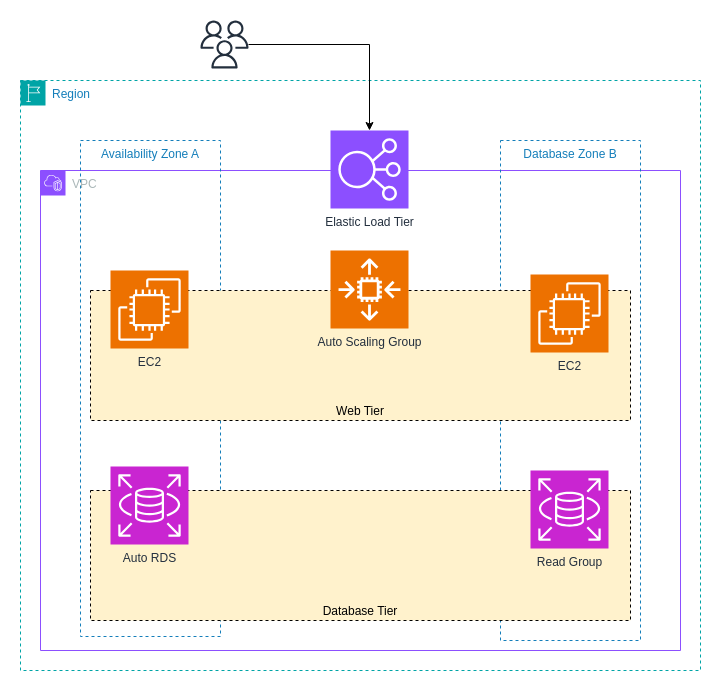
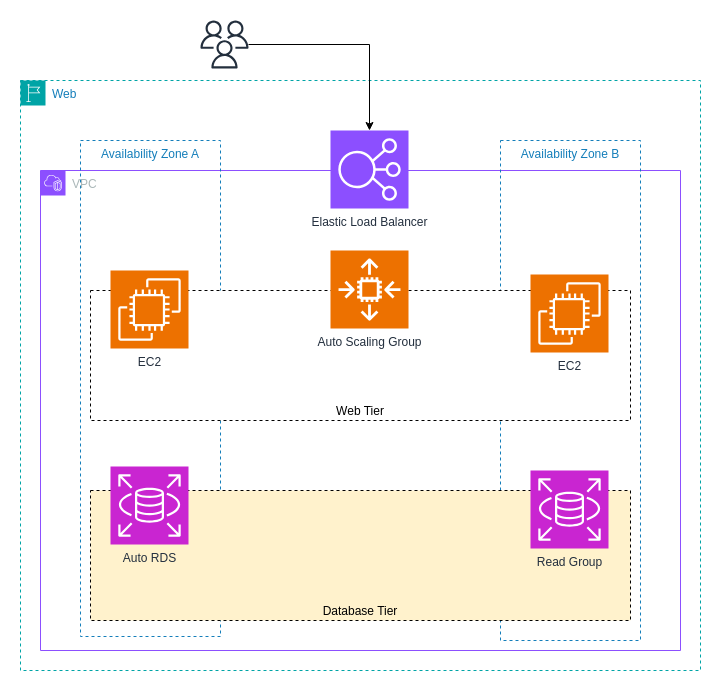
node "Region": label "Region" -> "Web"
node "Database Zone B": label "Database Zone B" -> "Availability Zone B"
node "Elastic Load Tier": label "Elastic Load Tier" -> "Elastic Load Balancer"
node "Web Tier": fillcolor #fff2cc -> #ffffff
